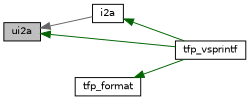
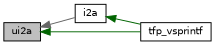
node "tfp_format": removed
